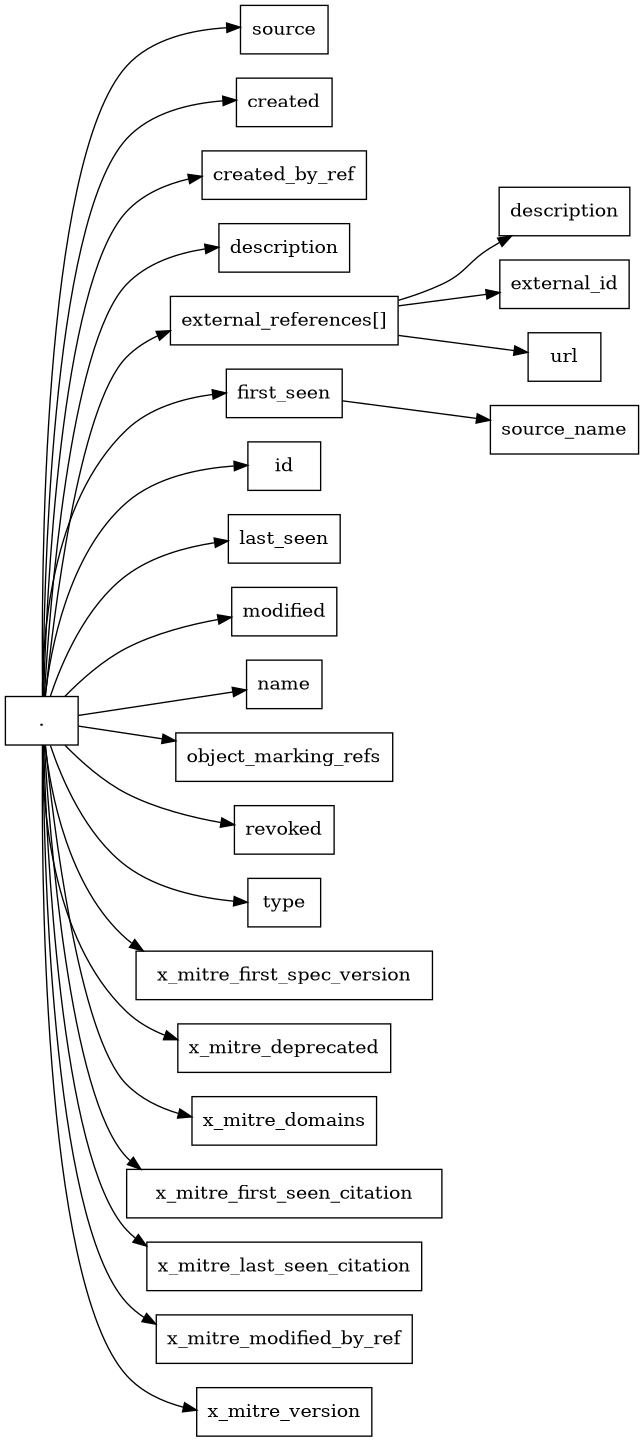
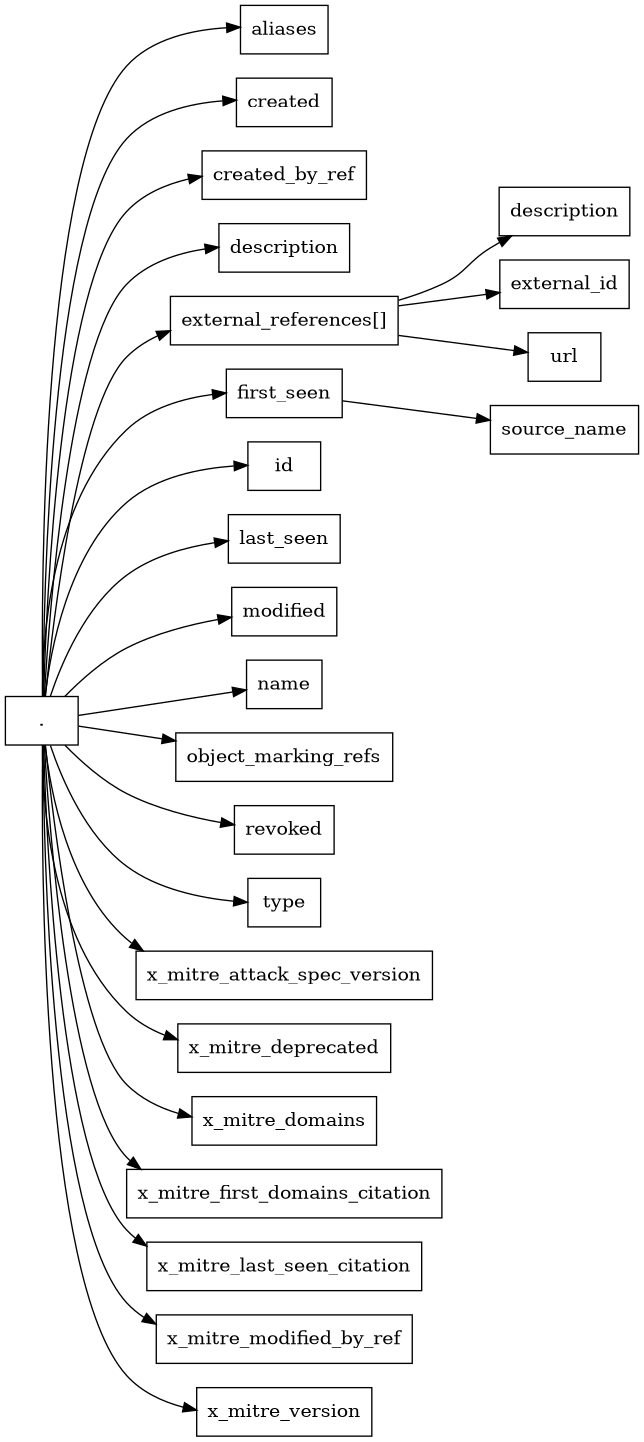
node "source": label "source" -> "aliases"
node "x_mitre_first_spec_version": label "x_mitre_first_spec_version" -> "x_mitre_attack_spec_version"
node "x_mitre_first_seen_citation": label "x_mitre_first_seen_citation" -> "x_mitre_first_domains_citation"
